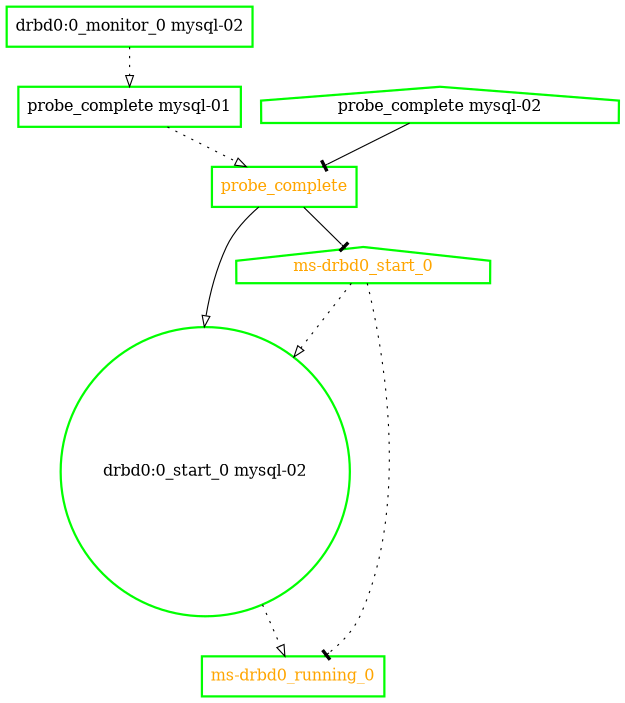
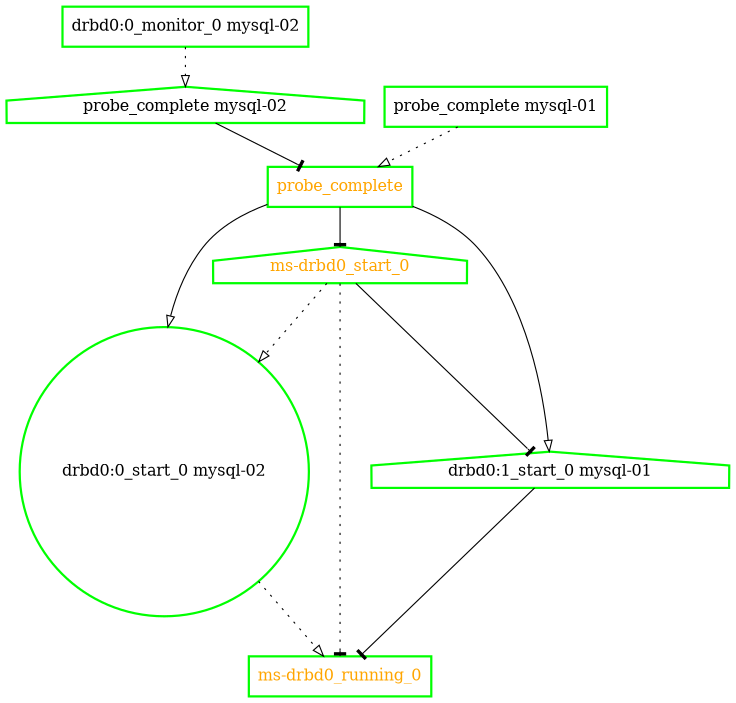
edge "drbd0:0_monitor_0 mysql-02" -> "probe_complete mysql-01": now "drbd0:0_monitor_0 mysql-02" -> "probe_complete mysql-02"
node "drbd0:1_start_0 mysql-01": added
